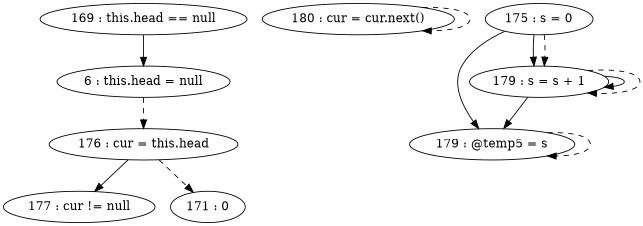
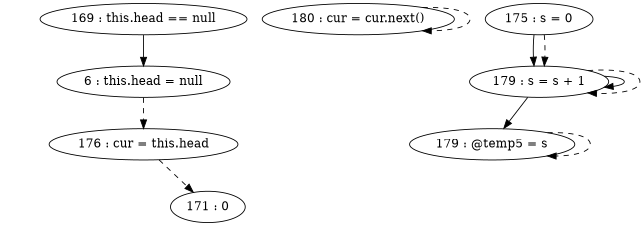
edge "175 : s = 0" -> "179 : @temp5 = s": removed
node "177 : cur != null": removed
